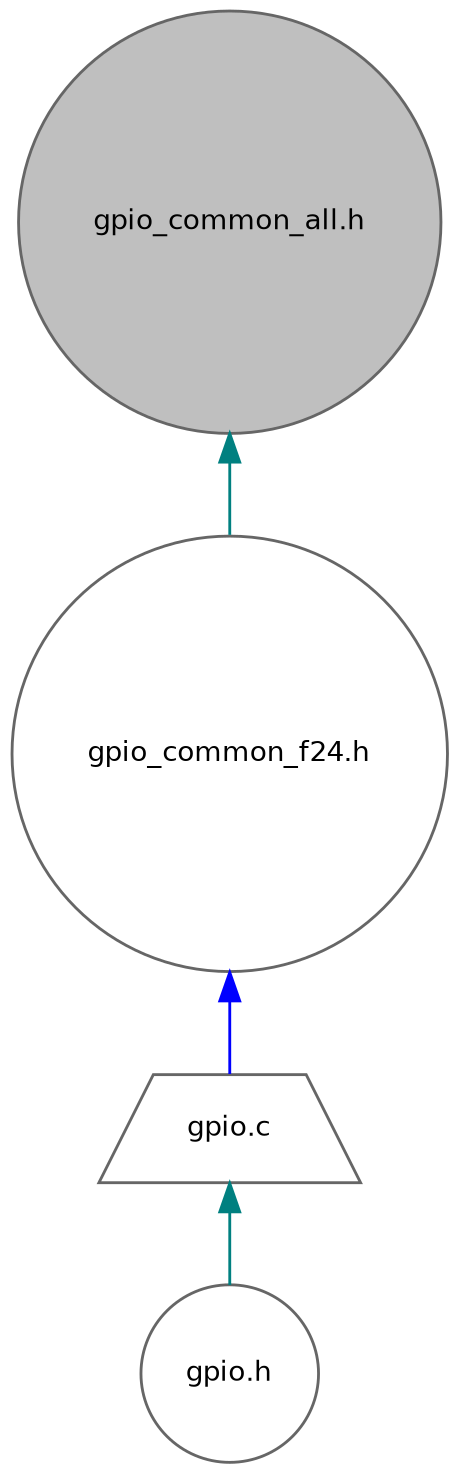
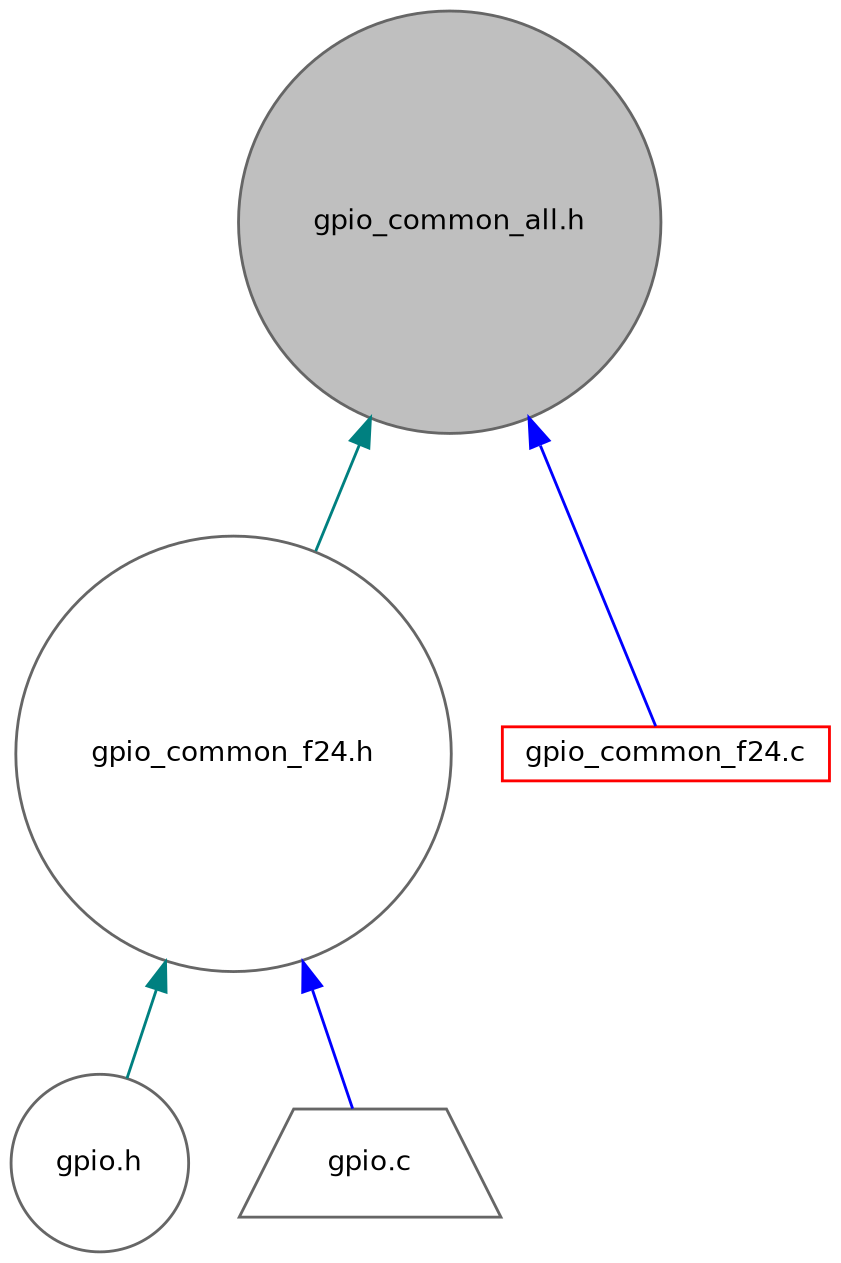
node "gpio_common_f24.c": added
edge "gpio.h" -> "gpio.c": now "gpio.h" -> "gpio_common_f24.h"
